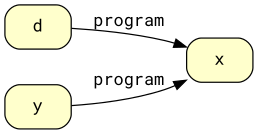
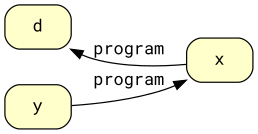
edge "d" -> "x": reversed
